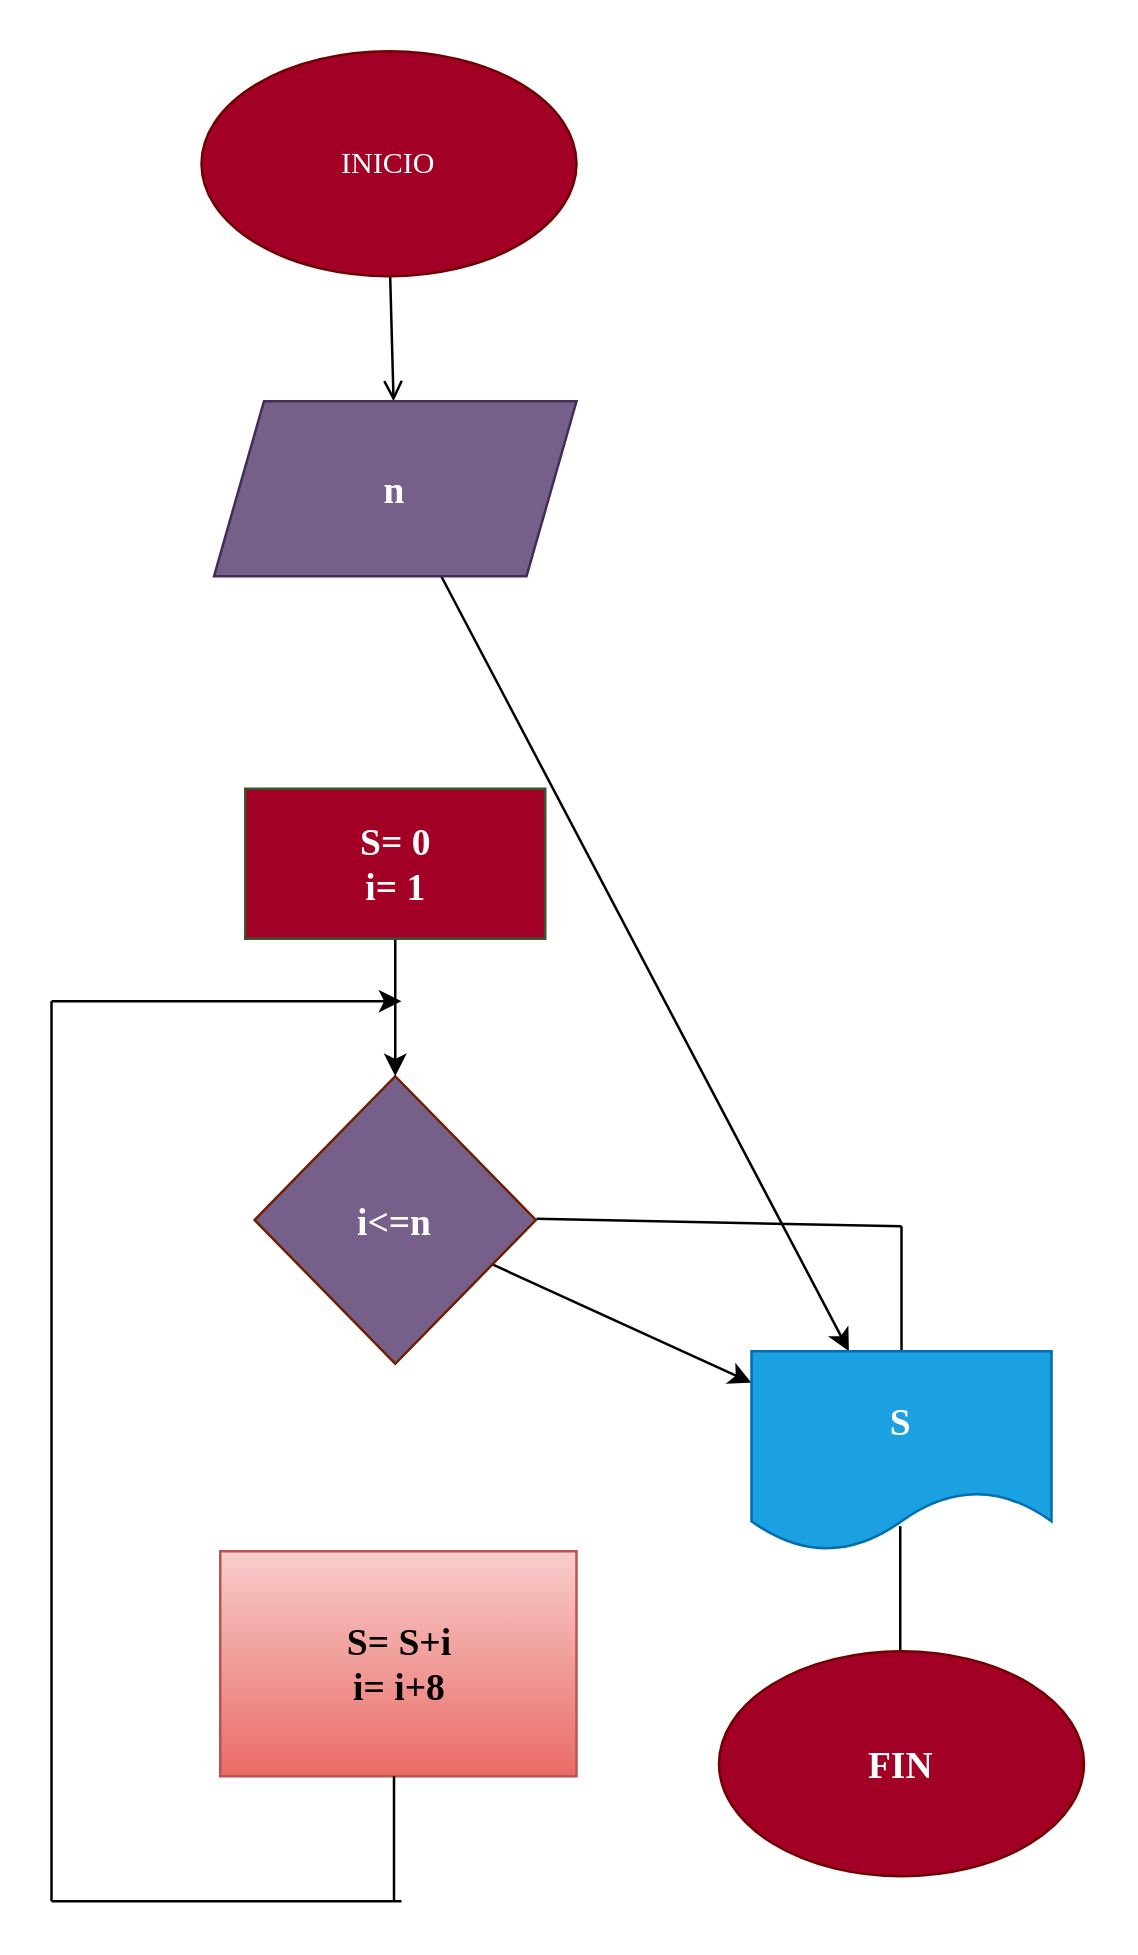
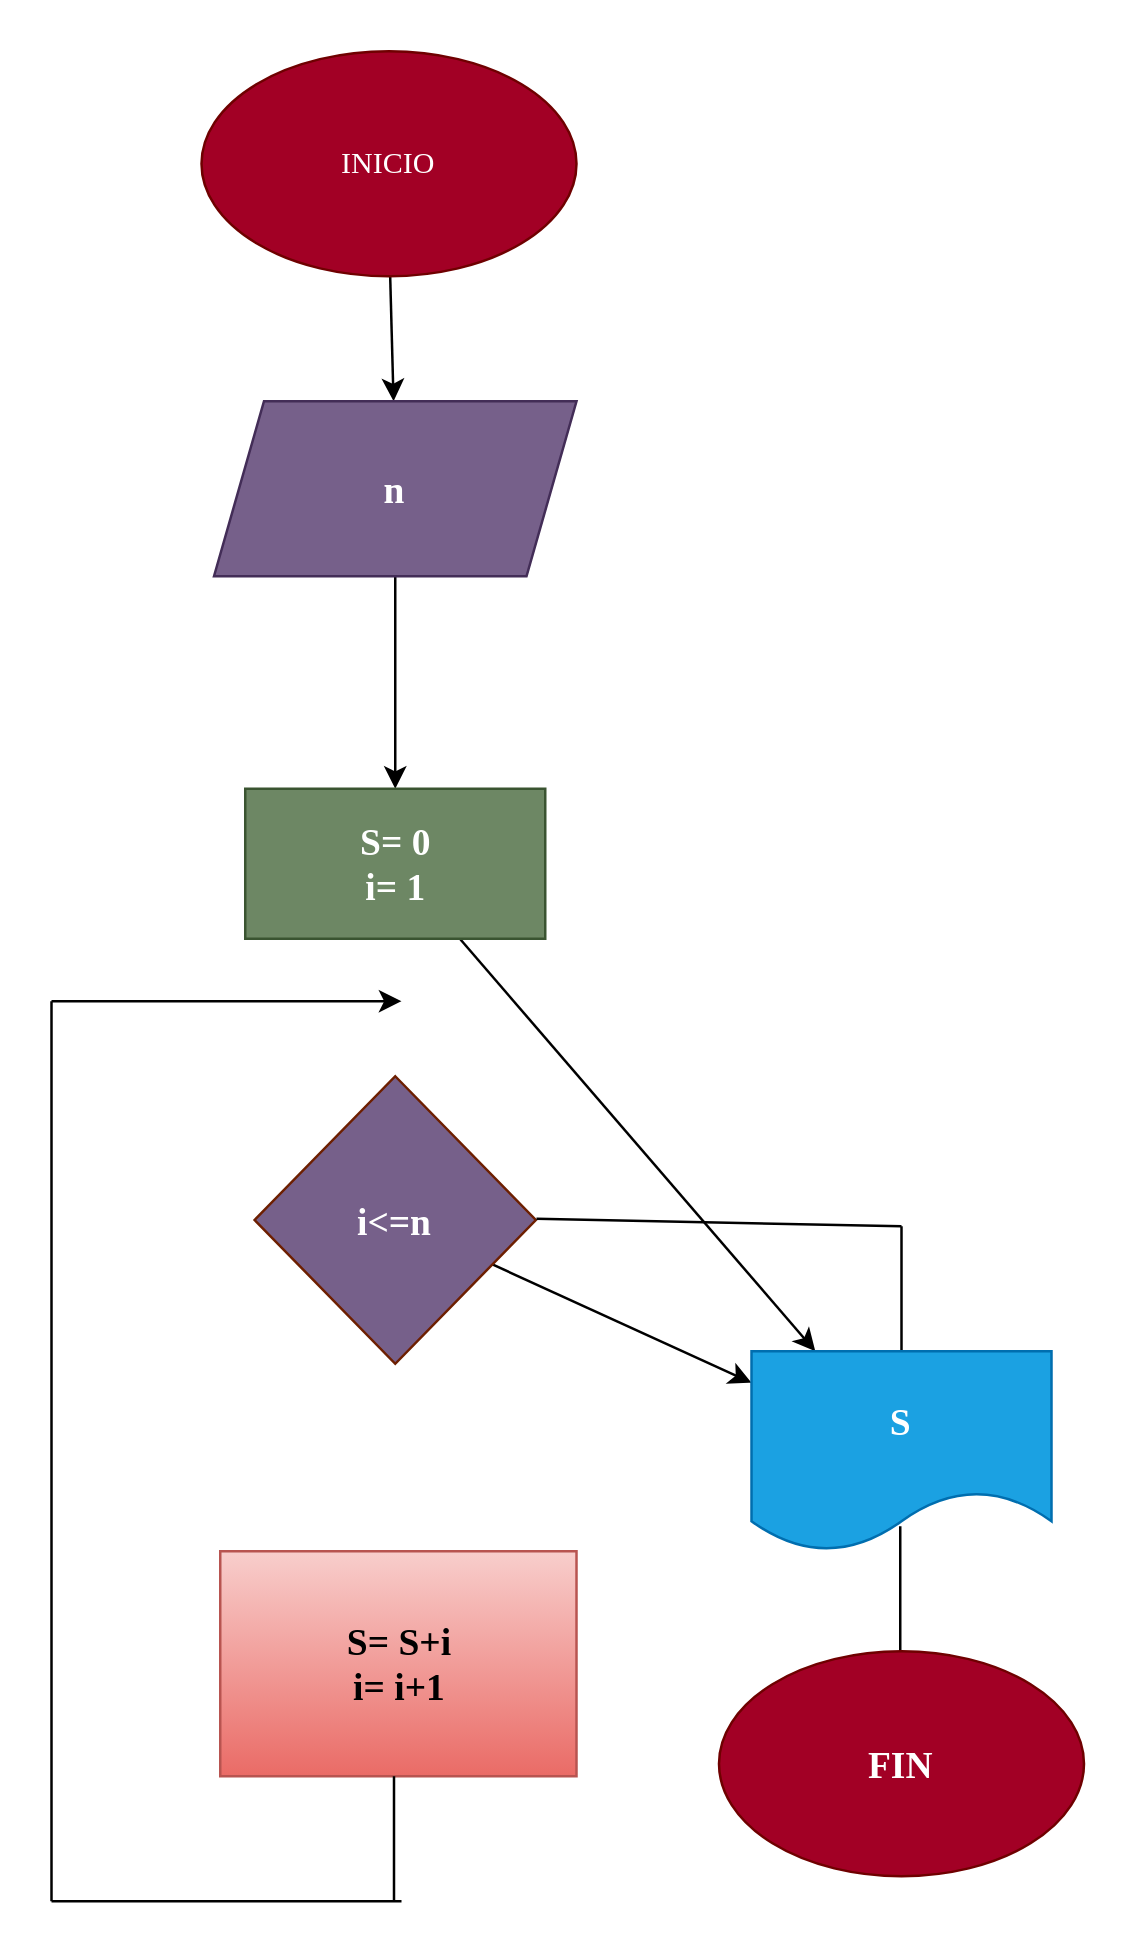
edge "INICIO" -> "n": arrowhead open -> classic
node "S= 0i= 1": fillcolor #a20025 -> #6d8764
edge "n" -> "S": now "n" -> "S= 0i= 1"
edge "S= 0i= 1" -> "i<=n": now "S= 0i= 1" -> "S"
node "S= S+ii= i+8": label "S= S+ii= i+8" -> "S= S+ii= i+1"
